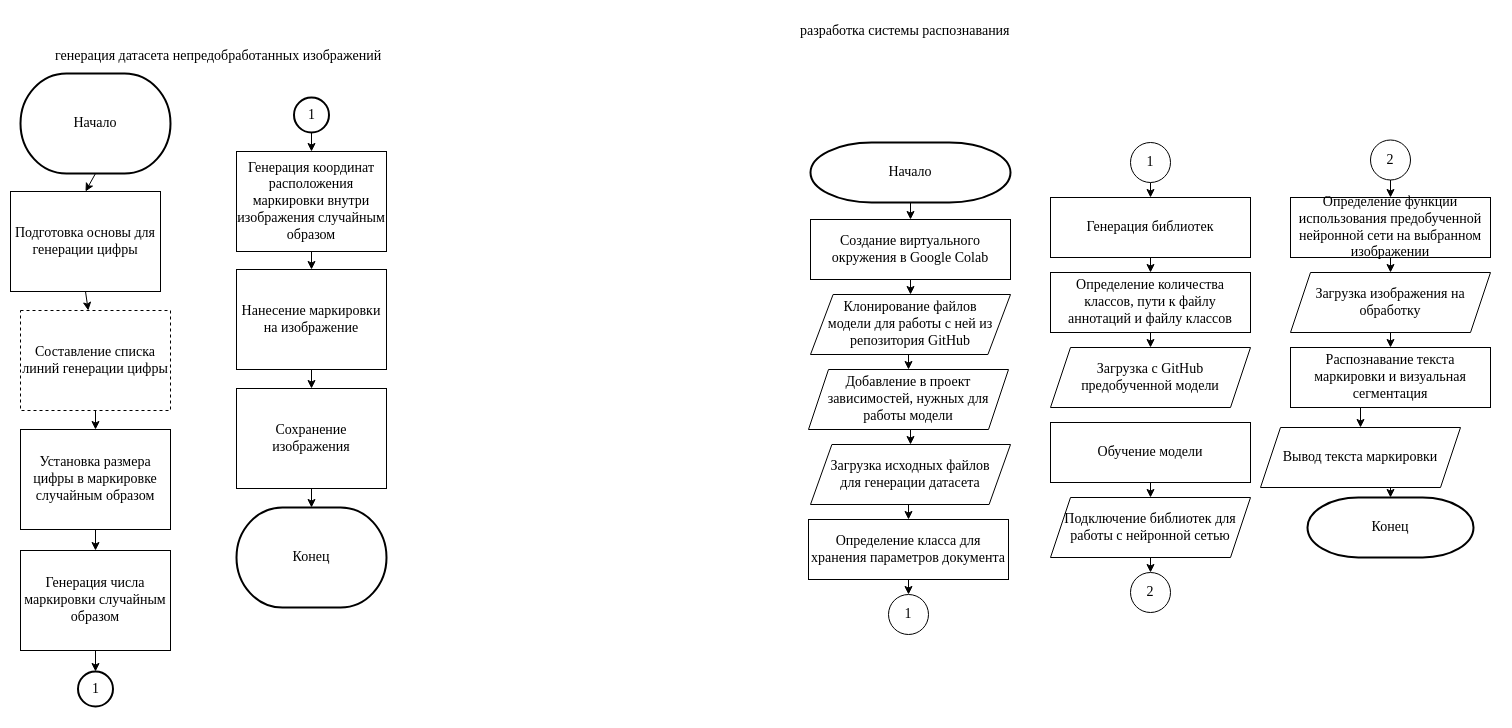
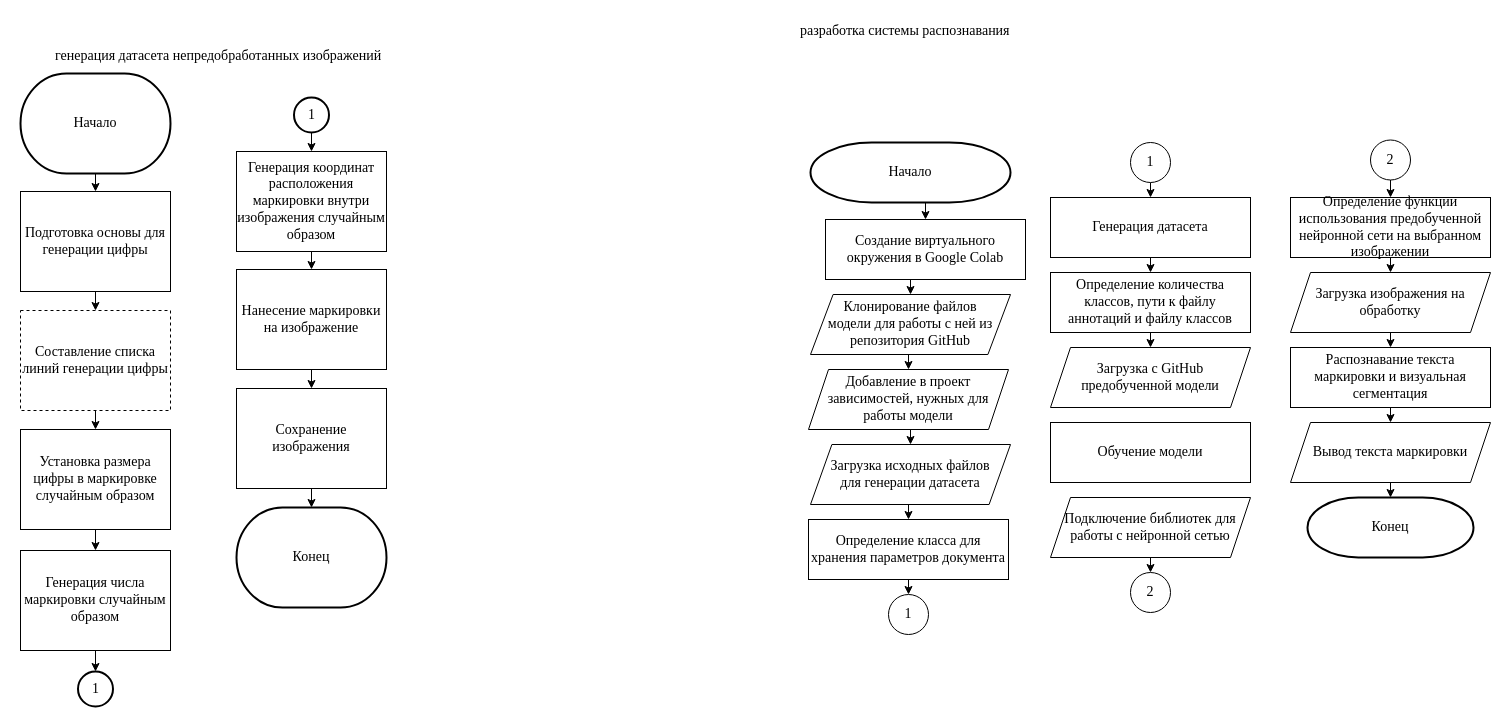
node "Генерация библиотек": label "Генерация библиотек" -> "Генерация датасета"
node "Подготовка основы для генерации цифры": moved (86, 242) -> (96, 242)
node "Создание виртуального окружения в Google Colab": moved (911, 250) -> (926, 250)
node "Вывод текста маркировки": moved (1361, 458) -> (1391, 453)
edge "Обучение модели" -> "Подключение библиотек для работы с нейронной сетью": removed
